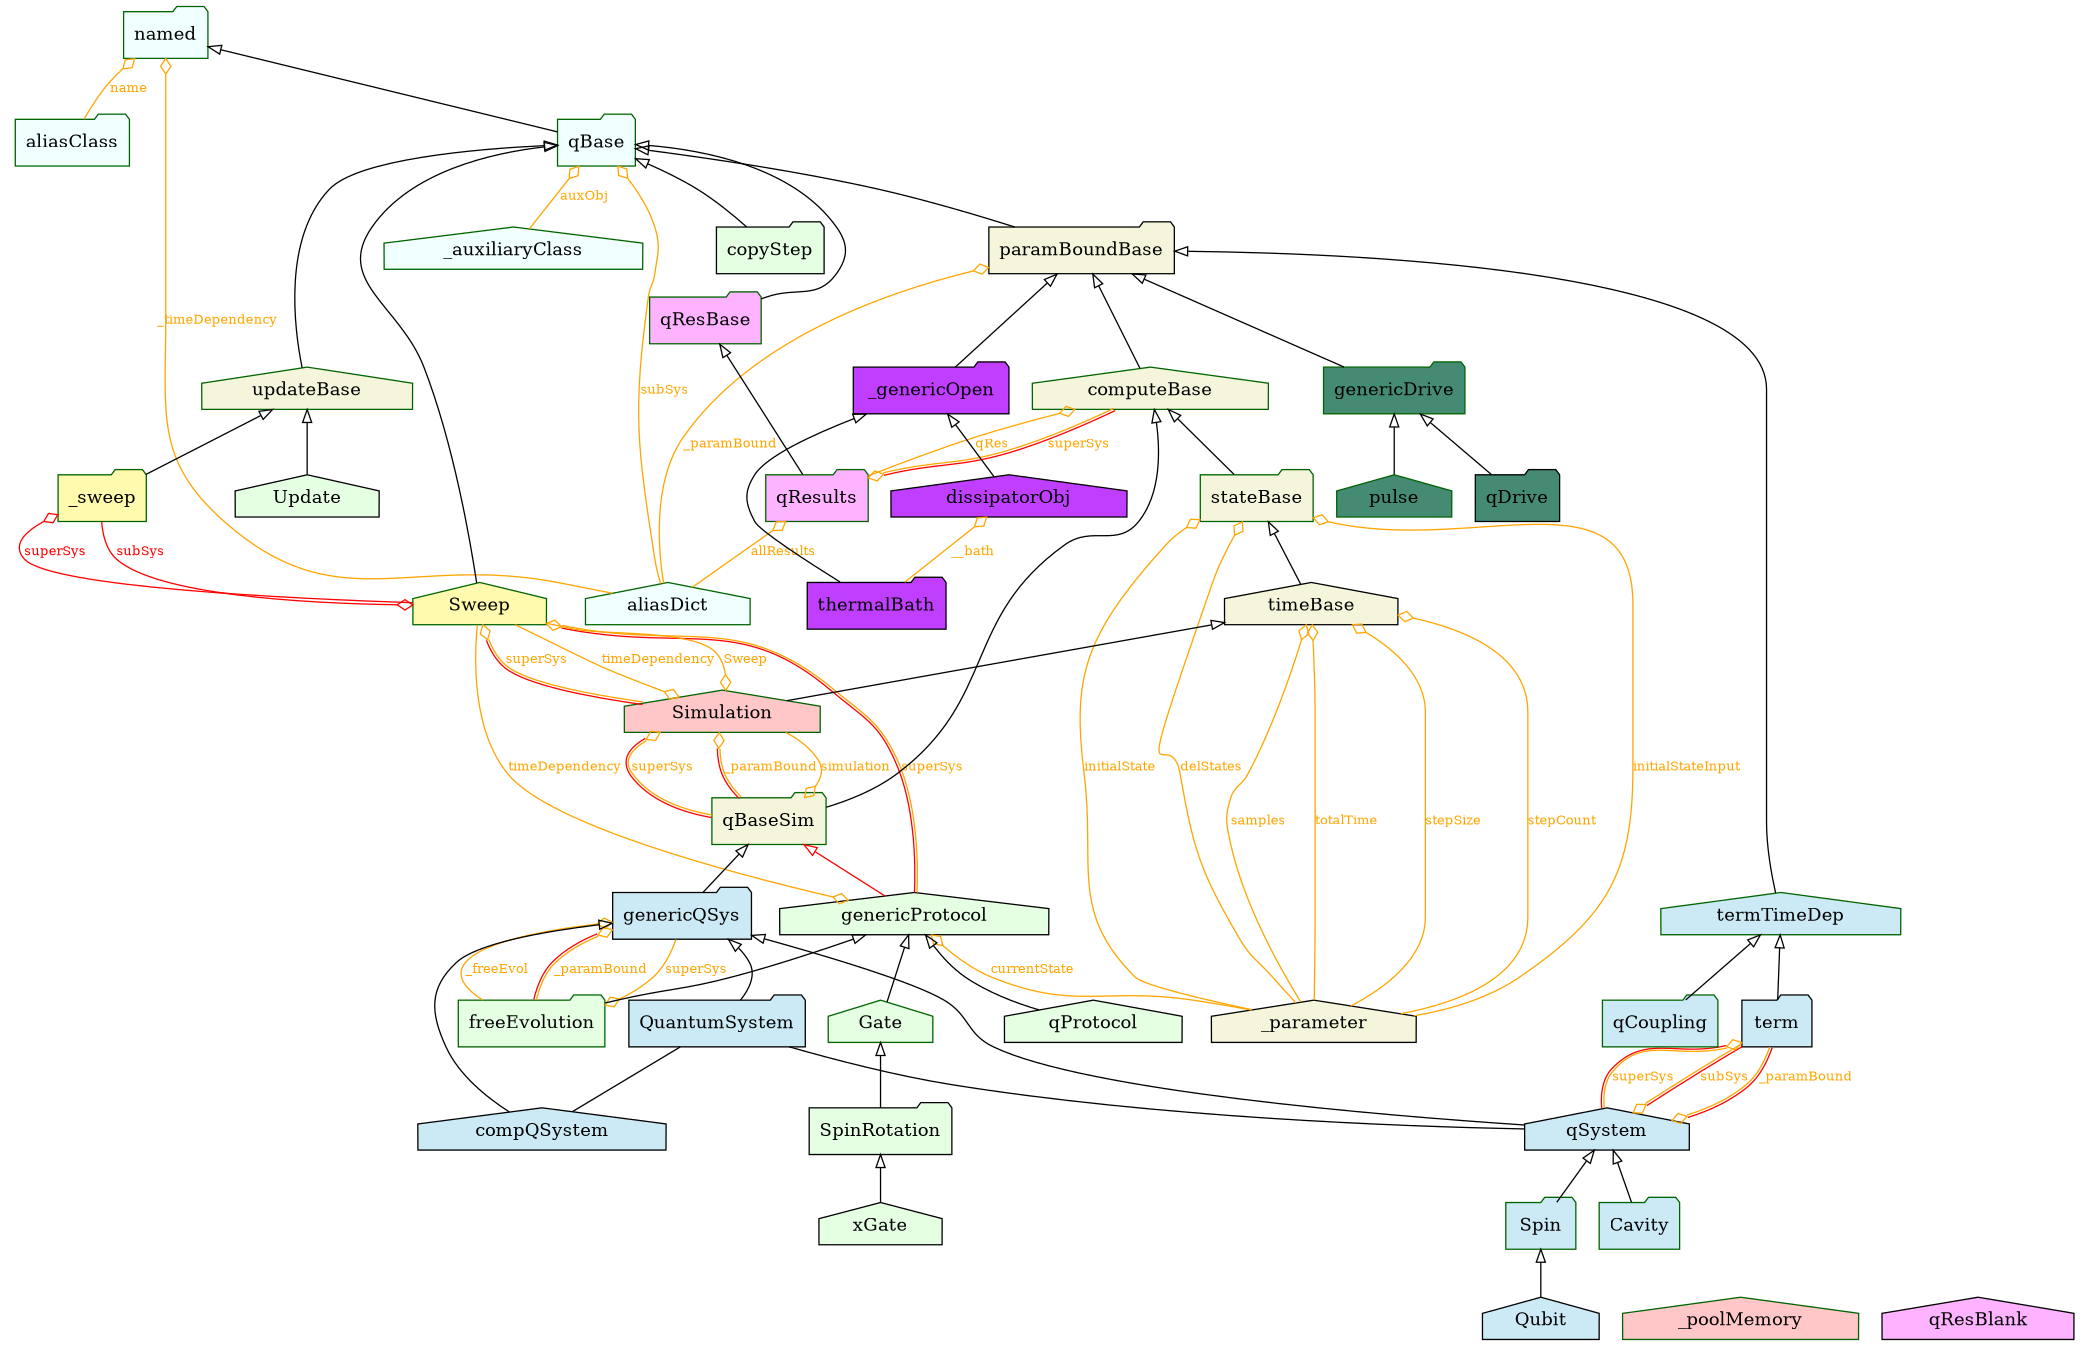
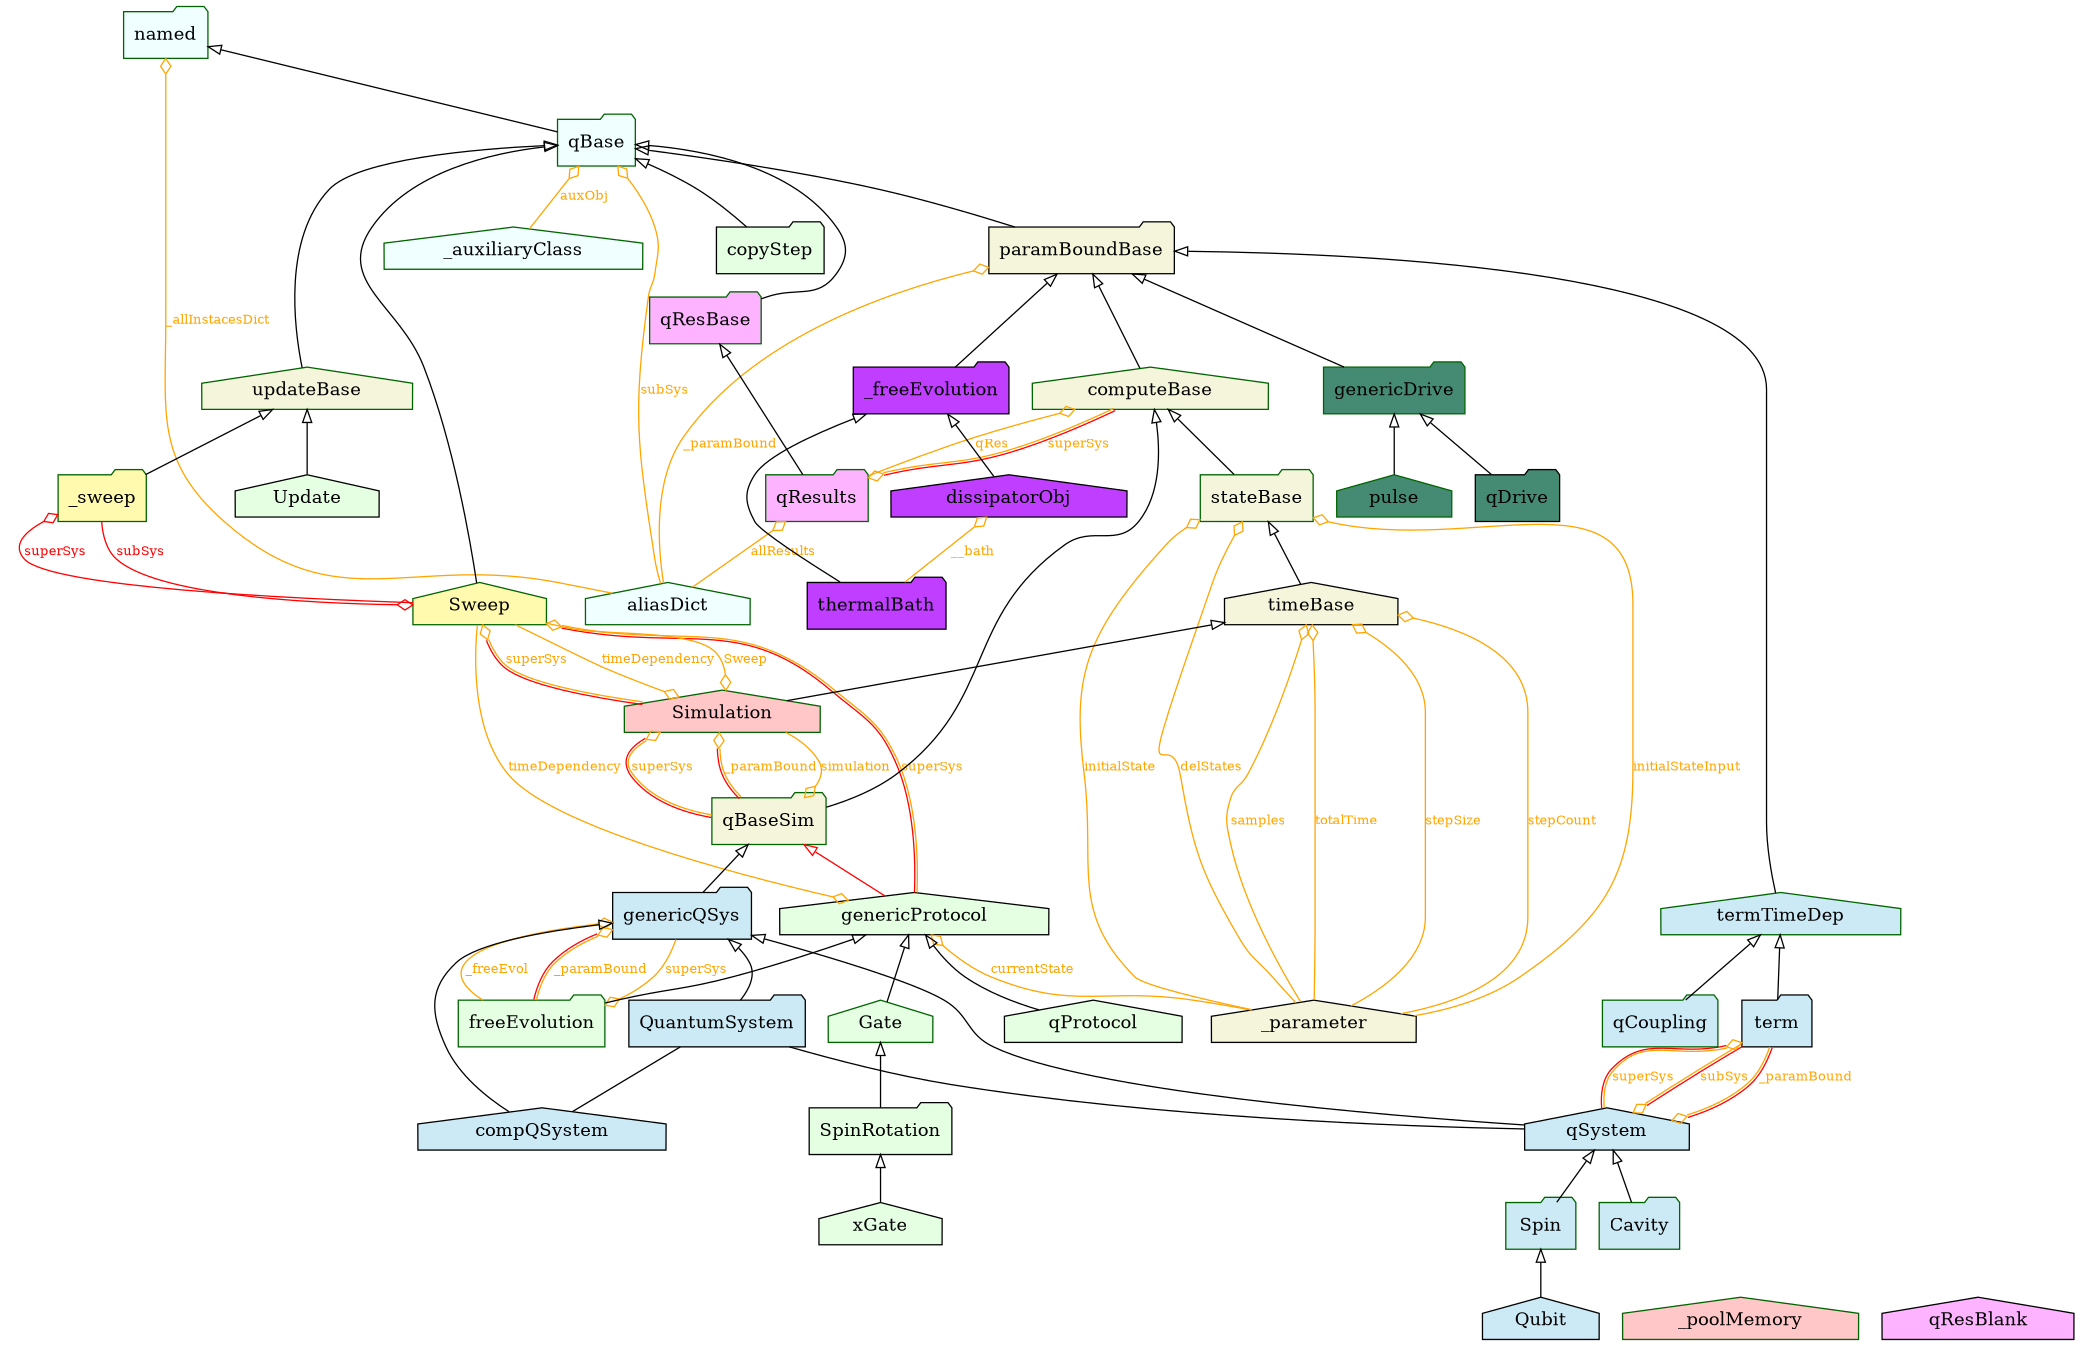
node "aliasClass": removed
edge "aliasDict" -> "named": label "_timeDependency" -> "_allInstacesDict"
node "_genericOpen": label "_genericOpen" -> "_freeEvolution"
